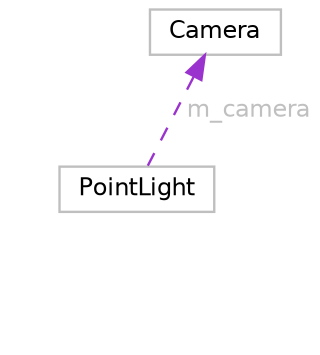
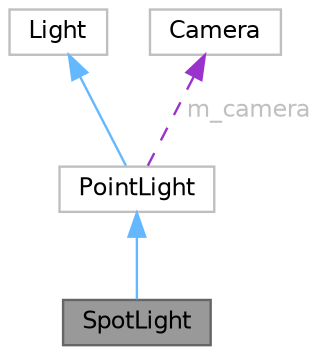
node "Light": added
node "SpotLight": added
